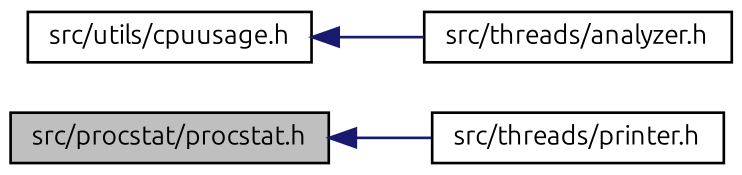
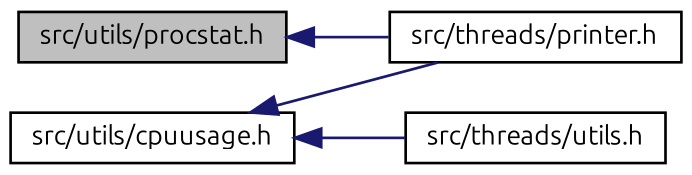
node "src/threads/analyzer.h": label "src/threads/analyzer.h" -> "src/threads/utils.h"
edge "src/threads/printer.h" -> "src/utils/cpuusage.h": added
node "src/procstat/procstat.h": label "src/procstat/procstat.h" -> "src/utils/procstat.h"
